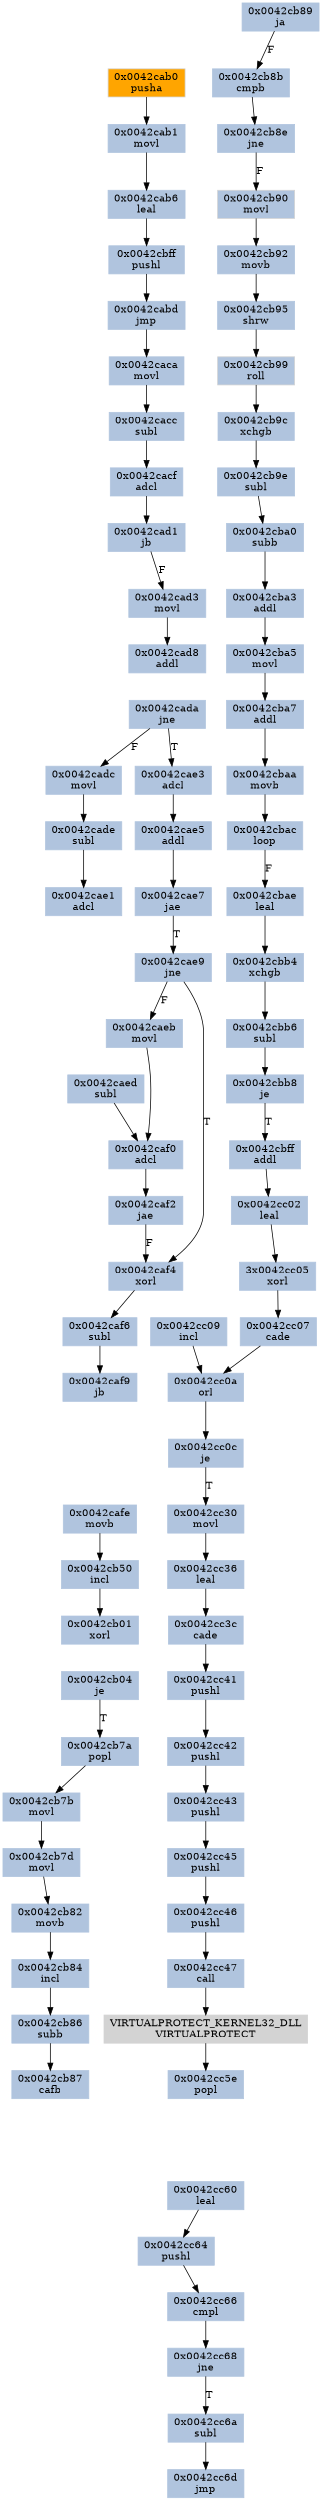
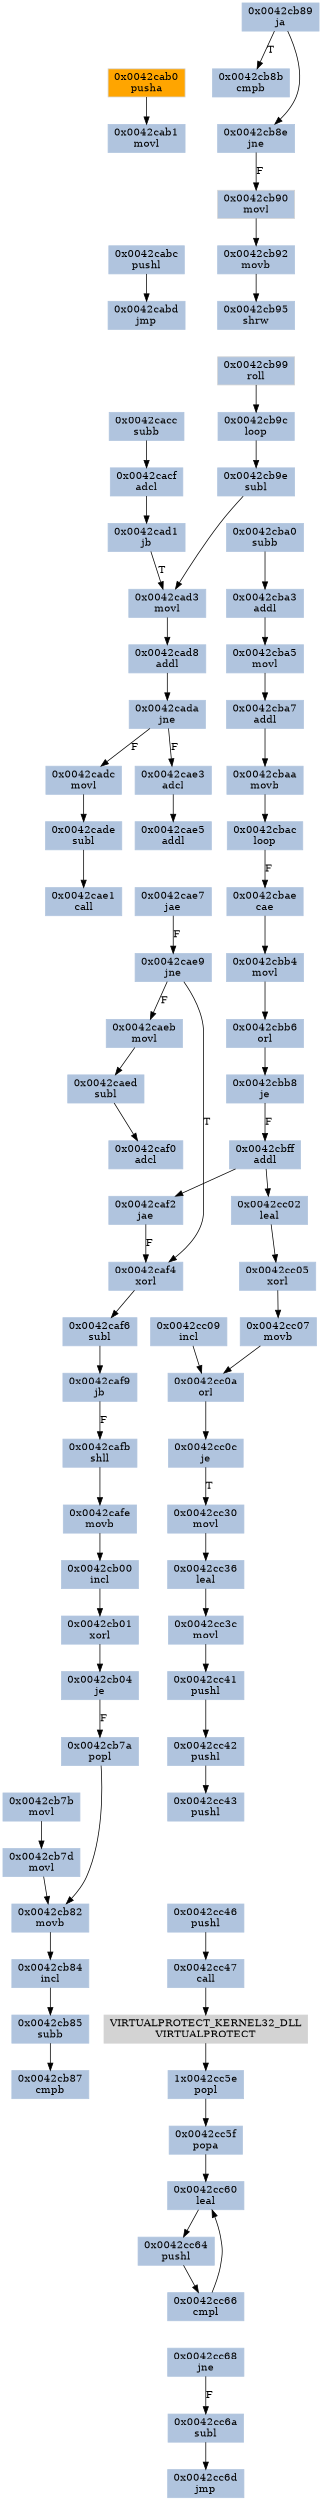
edge "0x0042cb89 ja" -> "0x0042cb8b cmpb": label "F" -> "T"
edge "0x0042cb8b cmpb" -> "0x0042cb8e jne": now "0x0042cb89 ja" -> "0x0042cb8e jne"
node "0x0042cab6 leal": removed
node "0x0042cbff pushl": label "0x0042cbff pushl" -> "0x0042cabc pushl"
edge "0x0042cb95 shrw" -> "0x0042cb99 roll": removed
node "0x0042caca movl": removed
node "0x0042cacc subl": label "0x0042cacc subl" -> "0x0042cacc subb"
node "0x0042cb9c xchgb": label "0x0042cb9c xchgb" -> "0x0042cb9c loop"
edge "0x0042cb9e subl" -> "0x0042cba0 subb": now "0x0042cb9e subl" -> "0x0042cad3 movl"
edge "0x0042cad1 jb" -> "0x0042cad3 movl": label "F" -> "T"
edge "0x0042cad8 addl" -> "0x0042cada jne": added
edge "0x0042cada jne" -> "0x0042cae3 adcl": label "T" -> "F"
edge "0x0042cae5 addl" -> "0x0042cae7 jae": removed
node "0x0042cae1 adcl": label "0x0042cae1 adcl" -> "0x0042cae1 call"
node "0x0042cbae leal": label "0x0042cbae leal" -> "0x0042cbae cae"
edge "0x0042cae7 jae" -> "0x0042cae9 jne": label "T" -> "F"
node "0x0042cbb4 xchgb": label "0x0042cbb4 xchgb" -> "0x0042cbb4 movl"
node "0x0042cbb6 subl": label "0x0042cbb6 subl" -> "0x0042cbb6 orl"
edge "0x0042caeb movl" -> "0x0042caf0 adcl": now "0x0042caeb movl" -> "0x0042caed subl"
edge "0x0042cbb8 je" -> "0x0042cbff addl": label "T" -> "F"
edge "0x0042caf0 adcl" -> "0x0042caf2 jae": now "0x0042cbff addl" -> "0x0042caf2 jae"
node "3x0042cc05 xorl": label "3x0042cc05 xorl" -> "0x0042cc05 xorl"
node "0x0042cc07 cade": label "0x0042cc07 cade" -> "0x0042cc07 movb"
node "0x0042cafb shll": added
node "0x0042cb50 incl": label "0x0042cb50 incl" -> "0x0042cb00 incl"
node "0x0042cc3c cade": label "0x0042cc3c cade" -> "0x0042cc3c movl"
edge "0x0042cb01 xorl" -> "0x0042cb04 je": added
edge "0x0042cb04 je" -> "0x0042cb7a popl": label "T" -> "F"
edge "0x0042cb7a popl" -> "0x0042cb7b movl": now "0x0042cb7a popl" -> "0x0042cb82 movb"
node "0x0042cc45 pushl": removed
node "0x0042cb86 subb": label "0x0042cb86 subb" -> "0x0042cb85 subb"
node "0x0042cb87 cafb": label "0x0042cb87 cafb" -> "0x0042cb87 cmpb"
node "0x0042cc5e popl": label "0x0042cc5e popl" -> "1x0042cc5e popl"
node "0x0042cc5f popa": added
edge "0x0042cc66 cmpl" -> "0x0042cc68 jne": now "0x0042cc66 cmpl" -> "0x0042cc60 leal"
edge "0x0042cc68 jne" -> "0x0042cc6a subl": label "T" -> "F"
